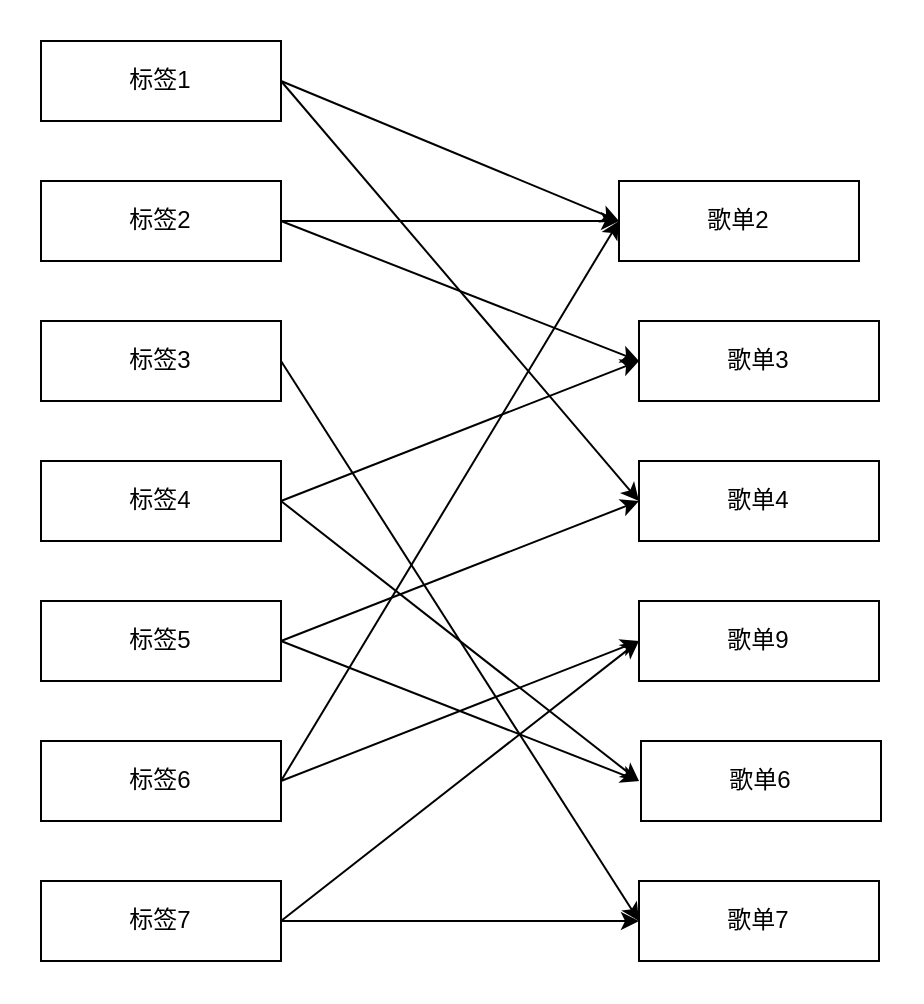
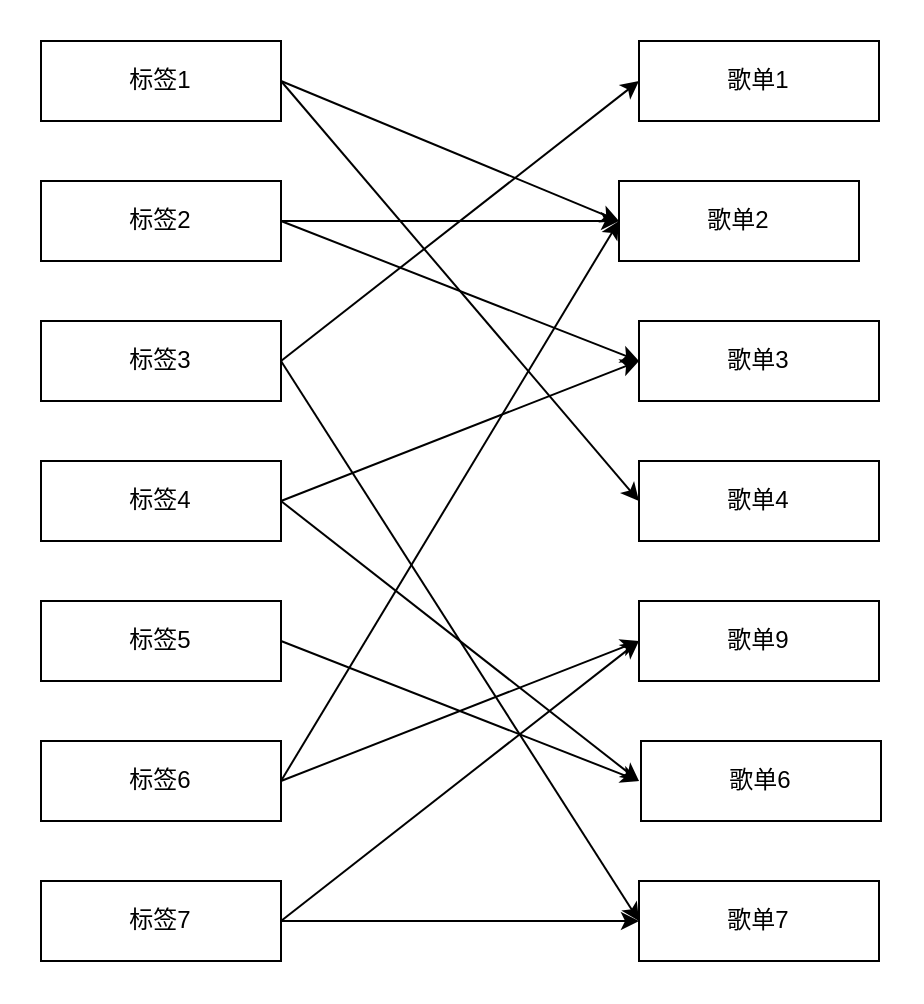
node "歌单1": added
edge "标签3" -> "歌单1": added
edge "标签5" -> "歌单4": removed
